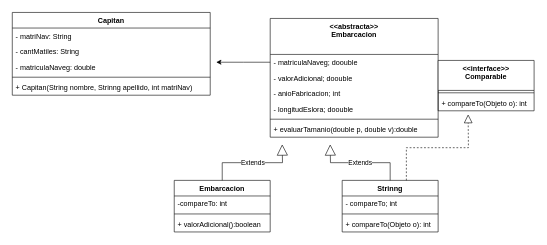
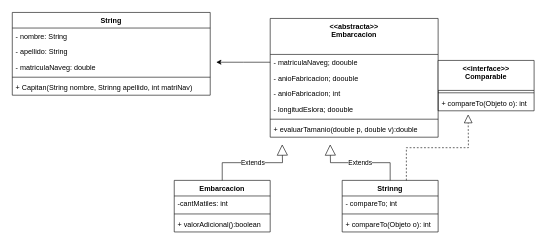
node "Capitan": label "Capitan" -> "String"
node "- matriNav: String": label "- matriNav: String" -> "- nombre: String"
node "- cantMatiles: String": label "- cantMatiles: String" -> "- apellido: String"
node "- valorAdicional; doouble": label "- valorAdicional; doouble" -> "- anioFabricacion; doouble"
node "-compareTo: int": label "-compareTo: int" -> "-cantMatiles: int"
